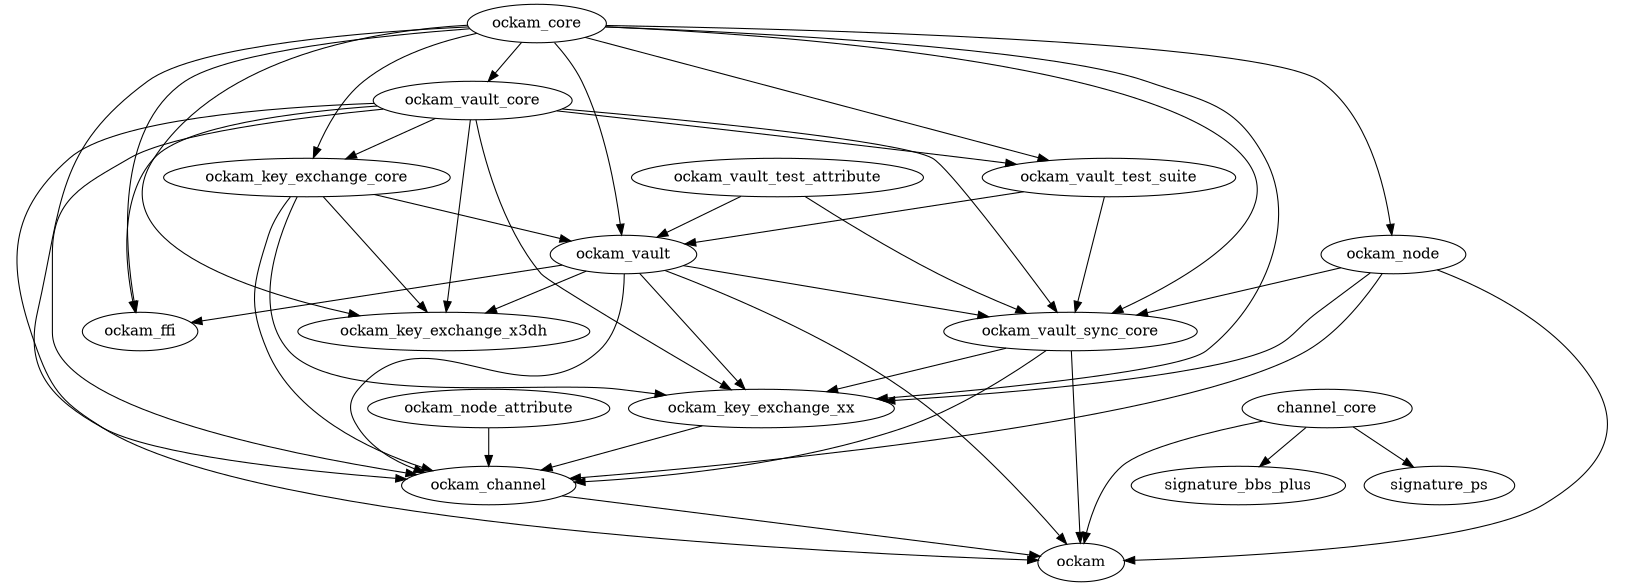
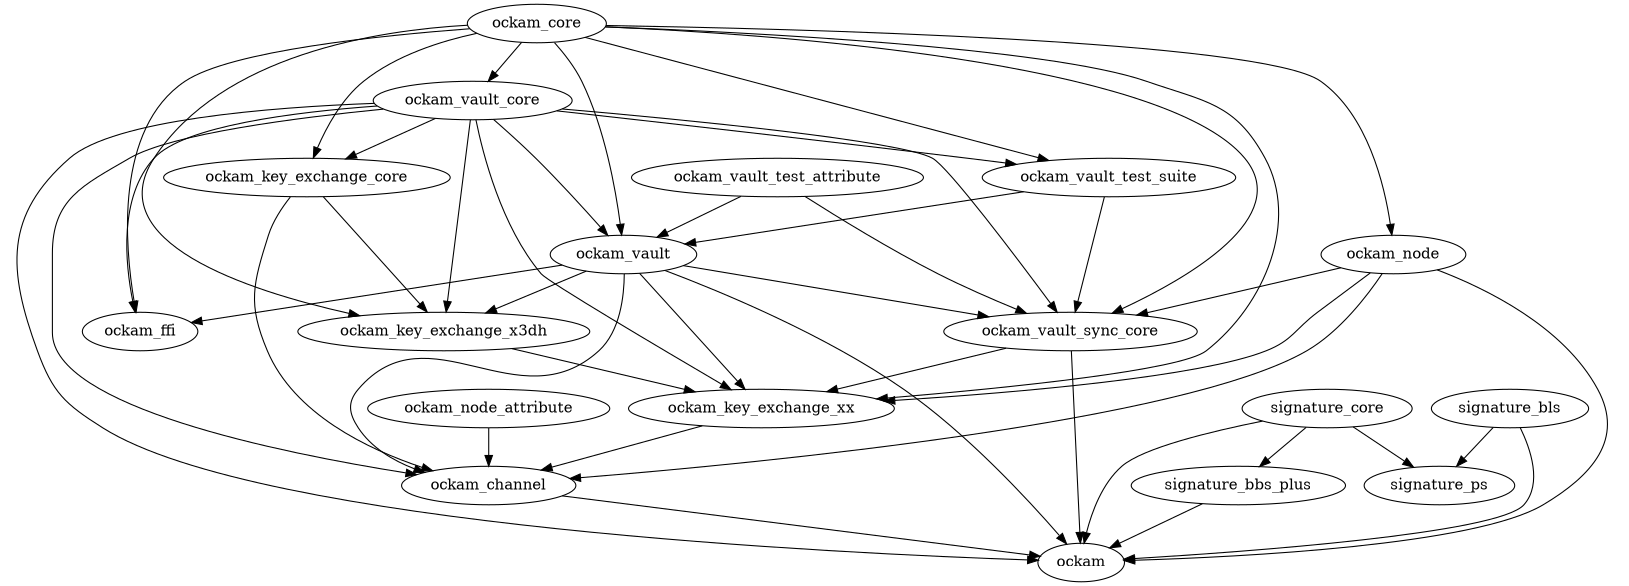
edge "ockam_core" -> "ockam_channel": removed
edge "ockam_key_exchange_core" -> "ockam_vault": now "ockam_vault_core" -> "ockam_vault"
edge "ockam_key_exchange_core" -> "ockam_key_exchange_xx": now "ockam_key_exchange_x3dh" -> "ockam_key_exchange_xx"
node "channel_core": label "channel_core" -> "signature_core"
node "signature_bls": added
edge "ockam_vault_sync_core" -> "ockam_channel": removed
edge "signature_bbs_plus" -> "ockam": added
